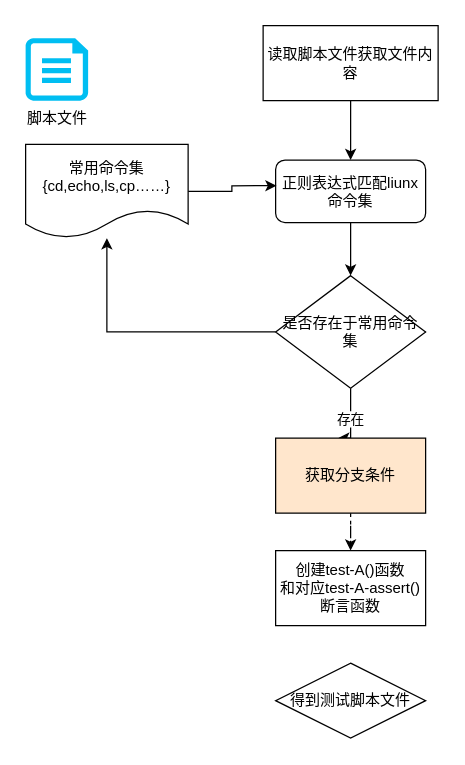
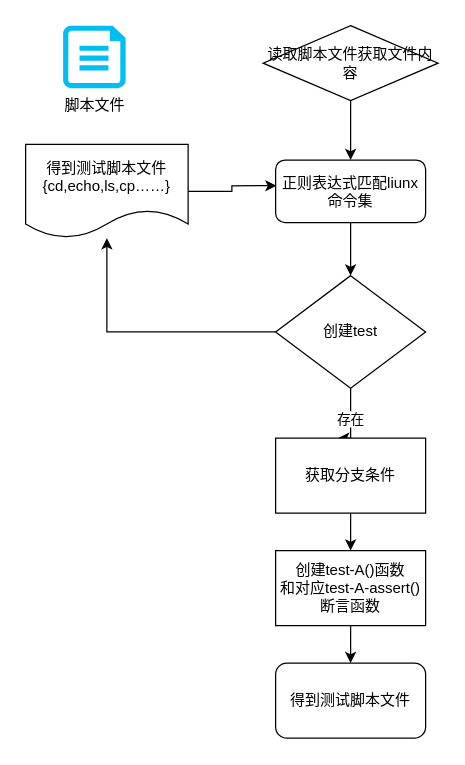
node "读取脚本文件获取文件内容": shape rectangle -> diamond
node "脚本文件": moved (57, 69) -> (94, 57)
node "常用命令集 {cd,echo,ls,cp……}": label "常用命令集 {cd,echo,ls,cp……}" -> "得到测试脚本文件 {cd,echo,ls,cp……}"
node "是否存在于常用命令集": label "是否存在于常用命令集" -> "创建test"
node "获取分支条件": fillcolor #ffe6cc -> #ffffff
edge "获取分支条件" -> "创建test-A()函数 和对应test-A-assert()断言函数": style dashed -> solid
edge "创建test-A()函数 和对应test-A-assert()断言函数" -> "得到测试脚本文件": added
node "得到测试脚本文件": shape diamond -> rounded rectangle
